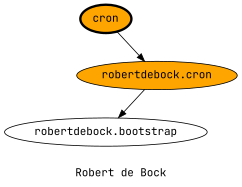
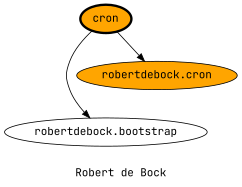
edge "robertdebock.cron" -> "robertdebock.bootstrap": now "cron" -> "robertdebock.bootstrap"
